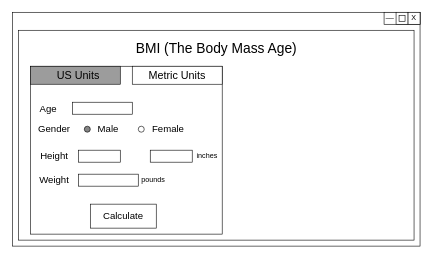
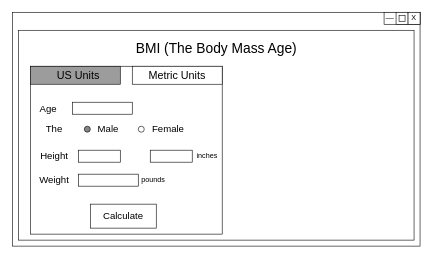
node "Gender": label "Gender" -> "The"
